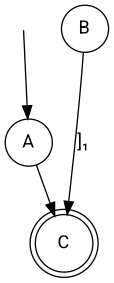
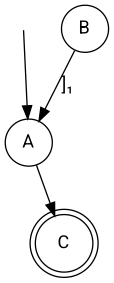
edge "B" -> "C": now "B" -> "A"
